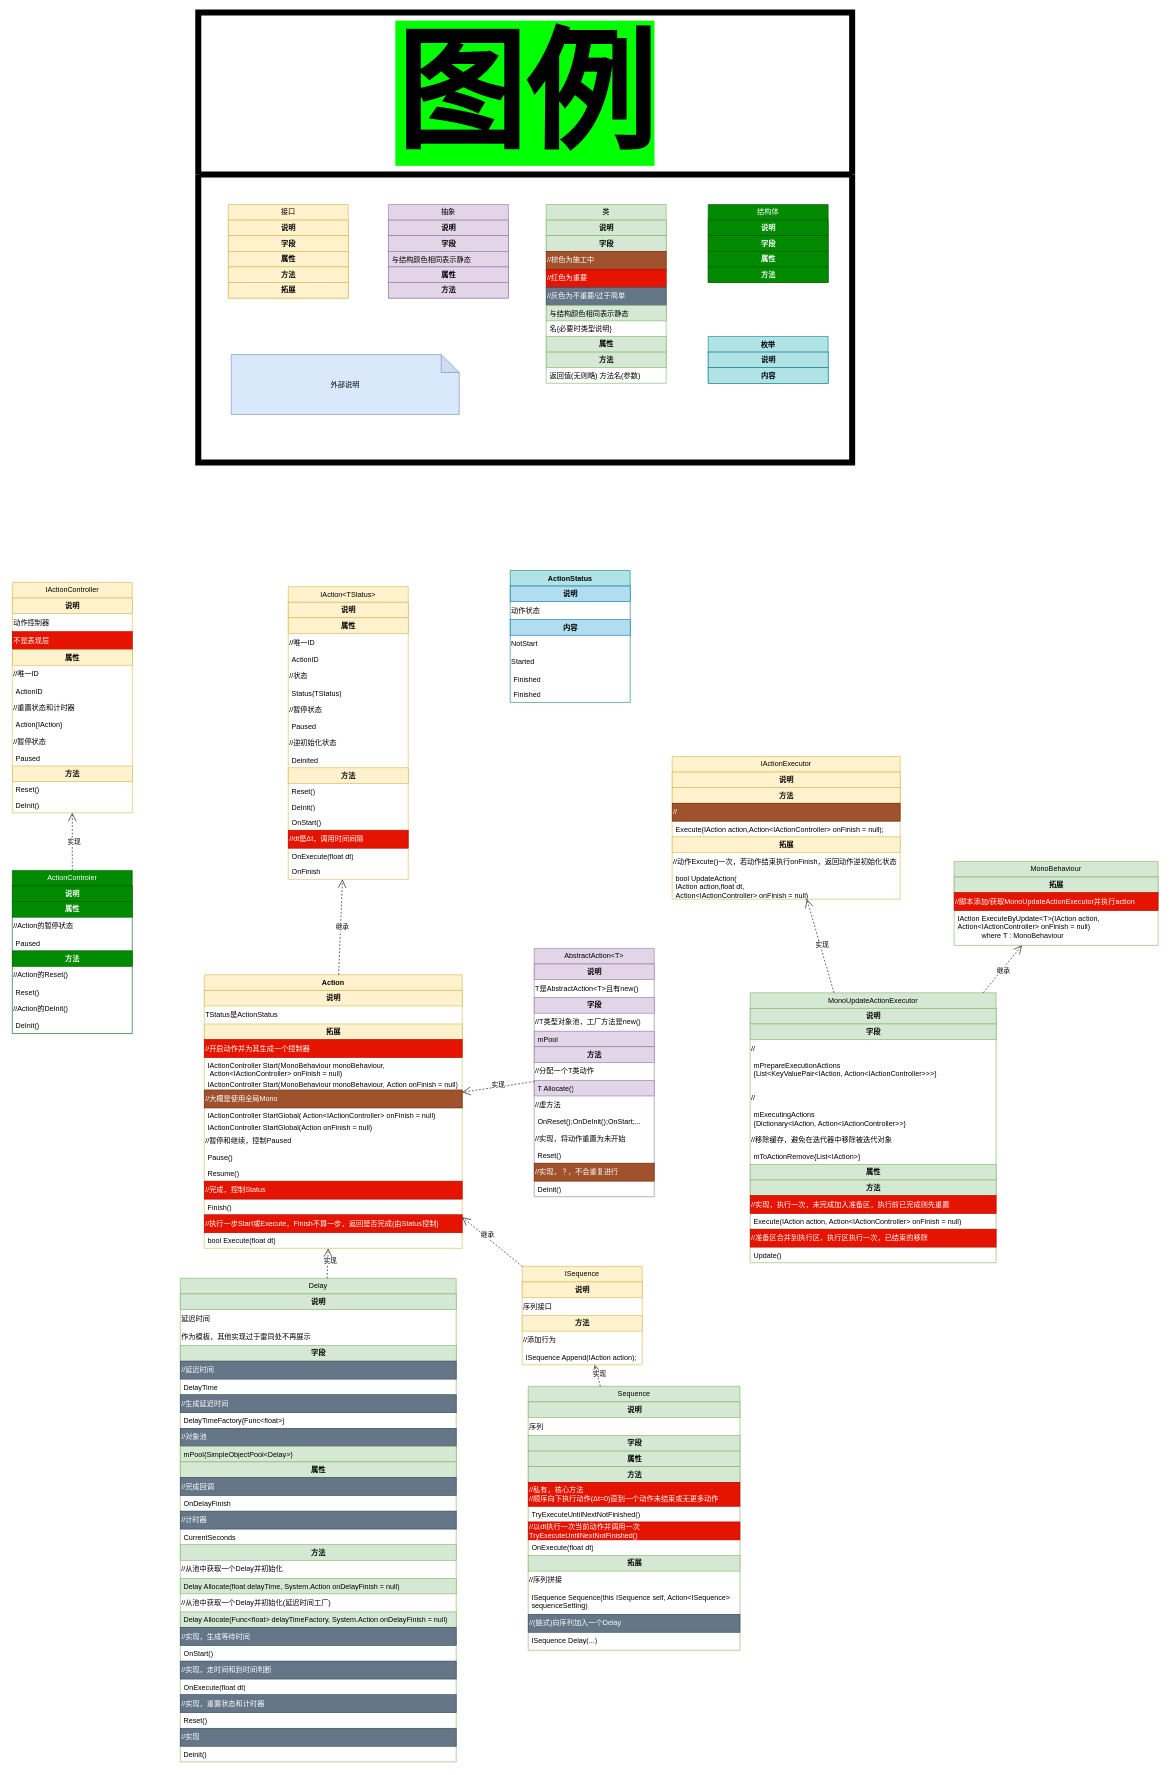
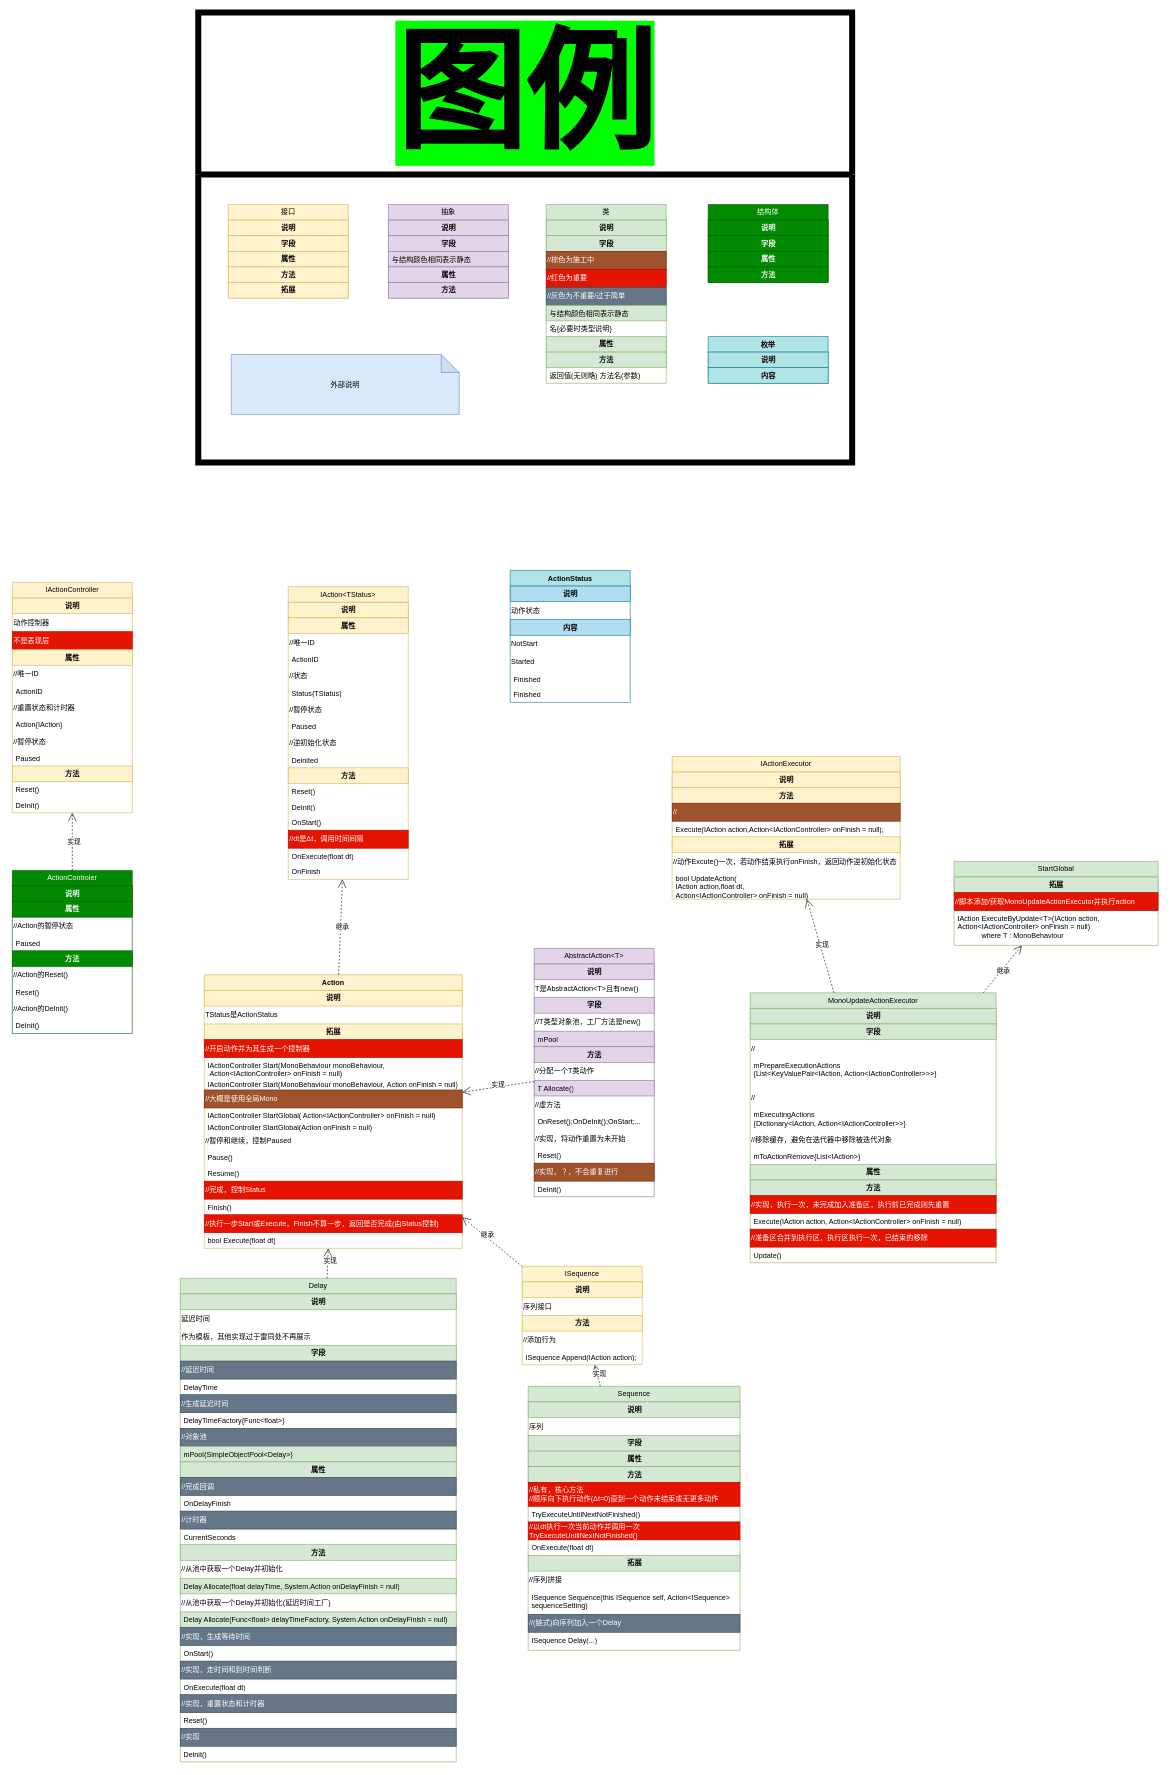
node "MonoBehaviour": label "MonoBehaviour" -> "StartGlobal"
